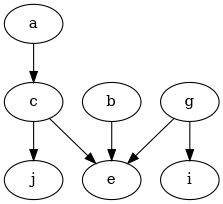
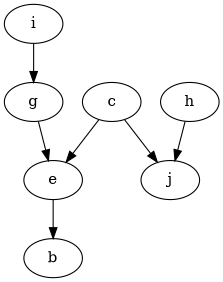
node "a": removed
node "h": added
edge "b" -> "e": reversed
edge "g" -> "i": reversed
